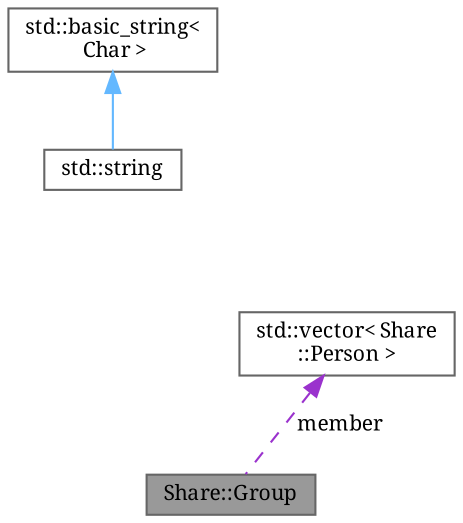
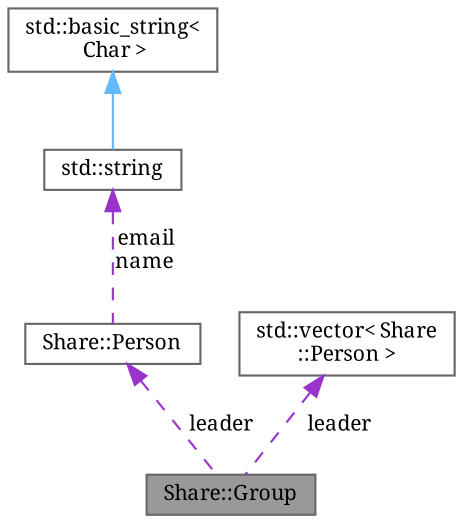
node "Share::Person": added
edge "Share::Group" -> "std::vector< Share ::Person >": label " member" -> " leader"
